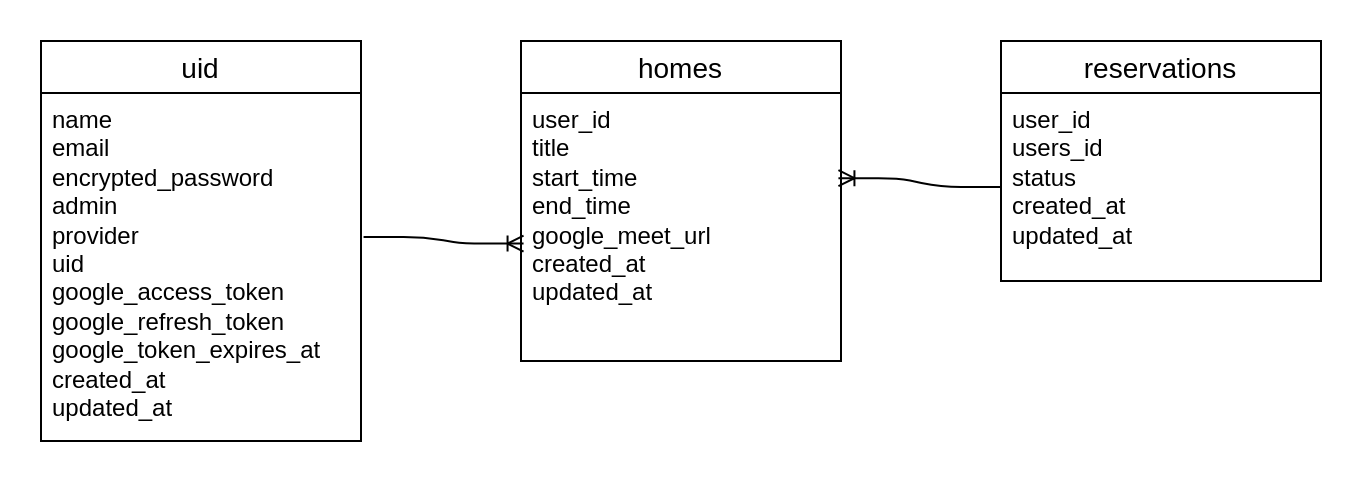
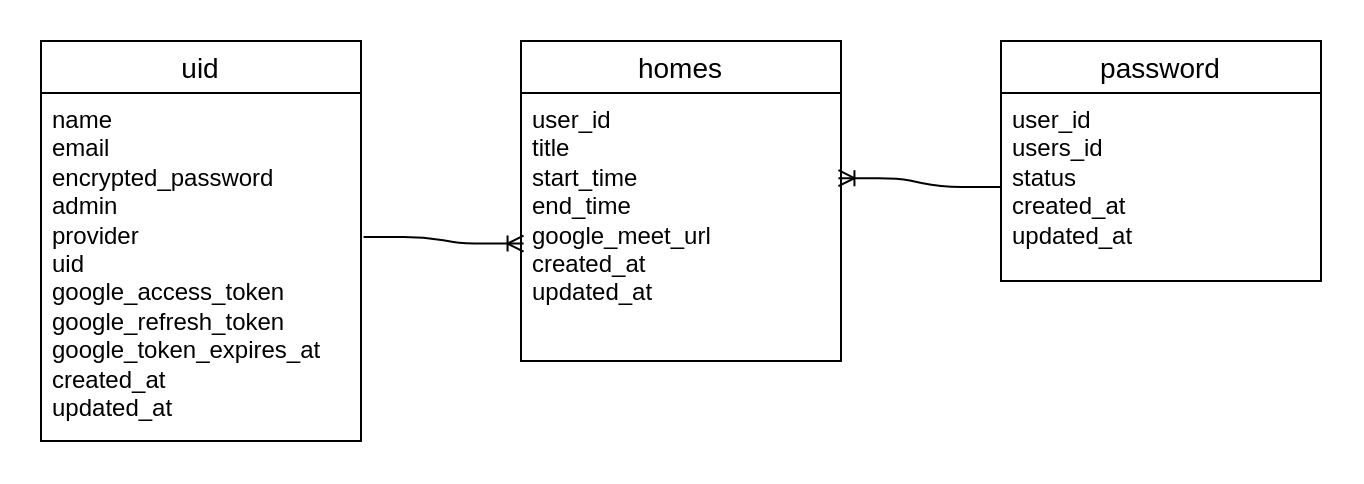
node "reservations": label "reservations" -> "password"
